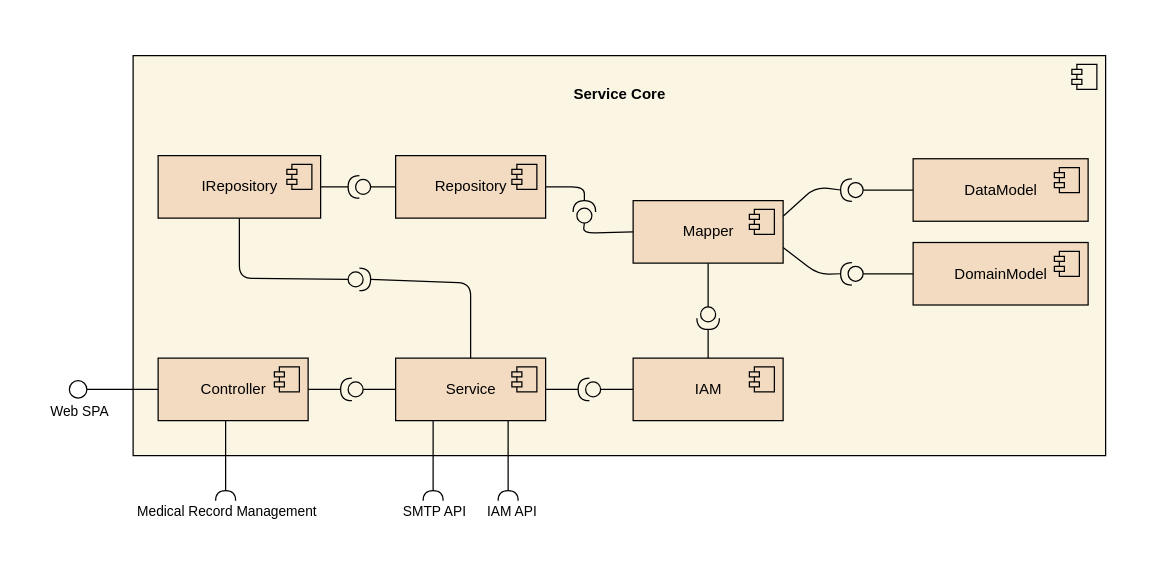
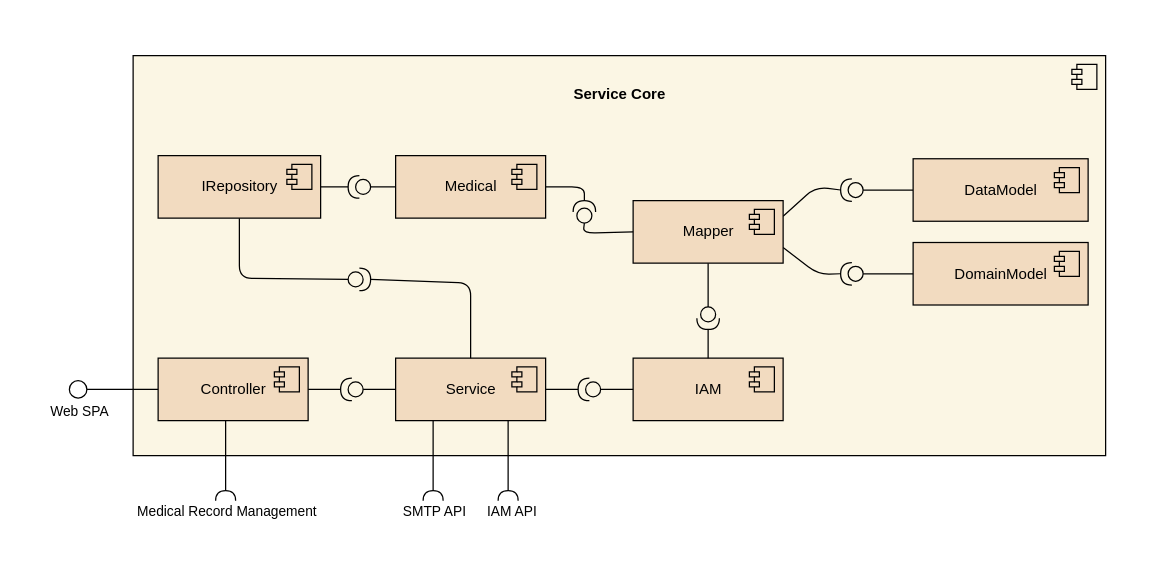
node "Repository": label "Repository" -> "Medical"
